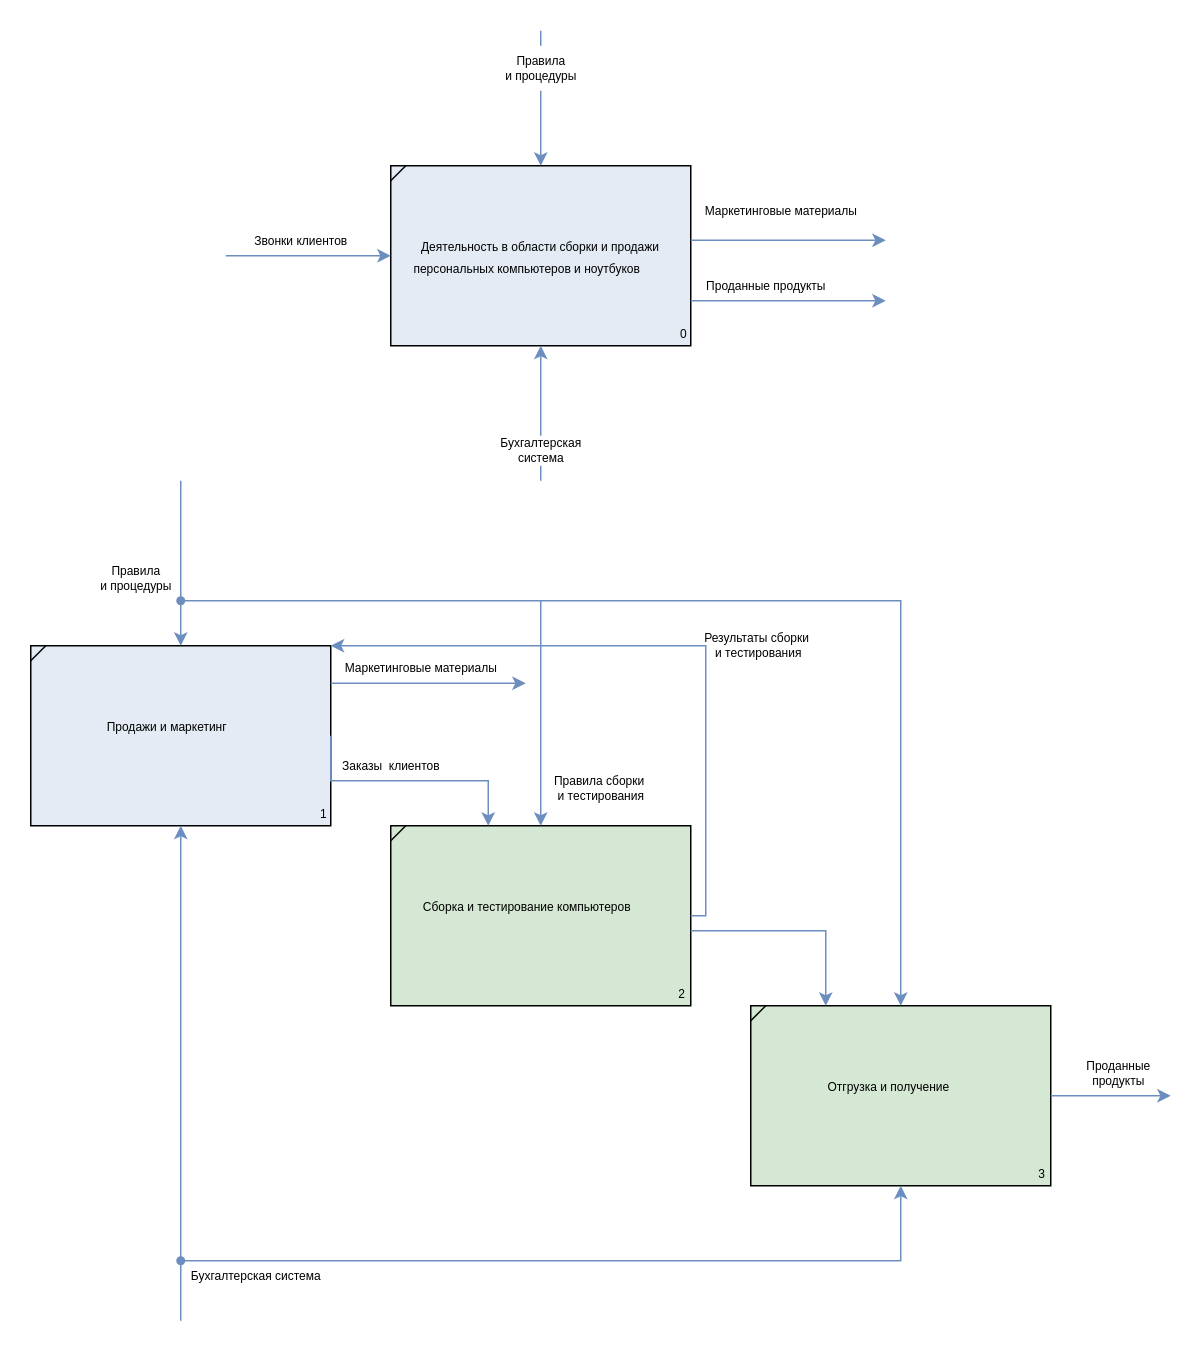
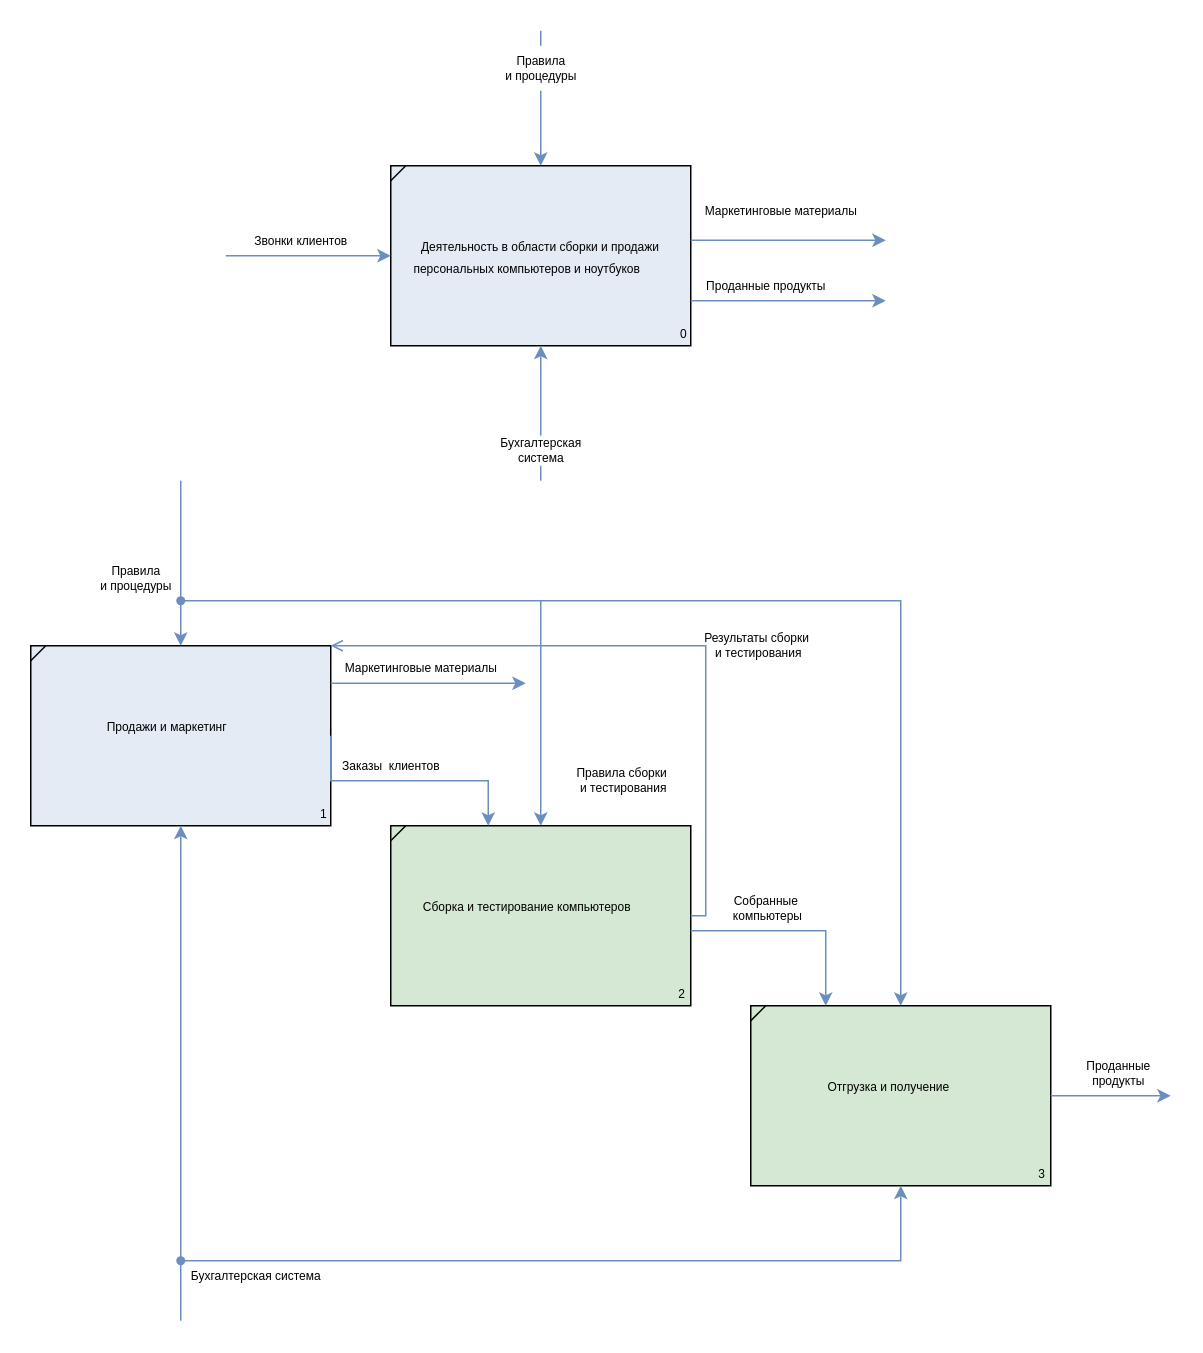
edge "Сборка и тестирование компьютеров 2" -> "Продажи и маркетинг 1": arrowhead classic -> open
node "Правила сборки и тестирования": moved (601, 788) -> (623, 781)
node "Собранные компьютеры": added
